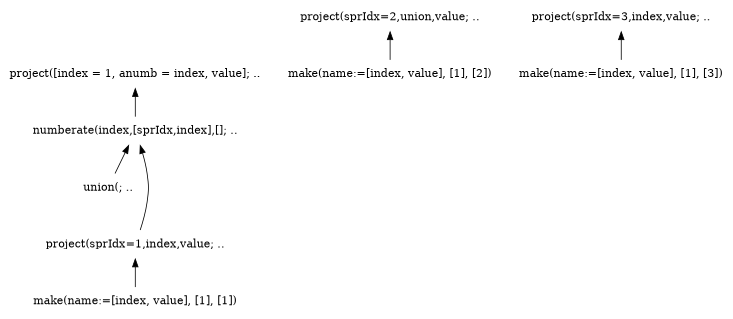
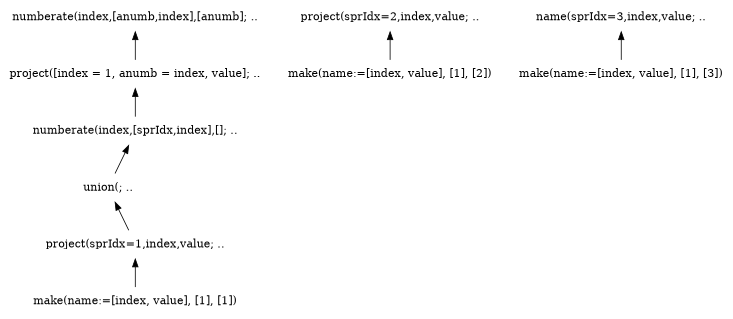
node "numberate(index,[anumb,index],[anumb]; ..": added
node "project(sprIdx=2,union,value; ..": label "project(sprIdx=2,union,value; .." -> "project(sprIdx=2,index,value; .."
node "project(sprIdx=3,index,value; ..": label "project(sprIdx=3,index,value; .." -> "name(sprIdx=3,index,value; .."
edge "numberate(index,[sprIdx,index],[]; .." -- "project(sprIdx=1,index,value; ..": now "union(; .." -- "project(sprIdx=1,index,value; .."
